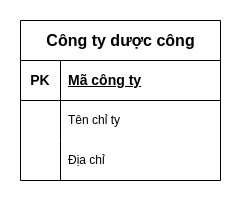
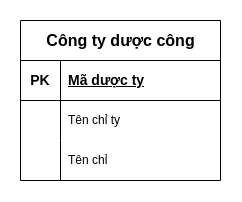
node "Mã công ty": label "Mã công ty" -> "Mã dược ty"
node "Địa chỉ": label "Địa chỉ" -> "Tên chỉ"
